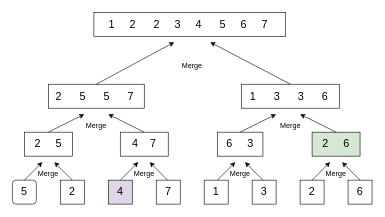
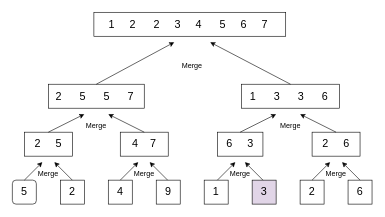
node "2 6": fillcolor #d5e8d4 -> #ffffff
node "4": fillcolor #e1d5e7 -> #ffffff
node "7": label "7" -> "9"
node "3": fillcolor #ffffff -> #e1d5e7
